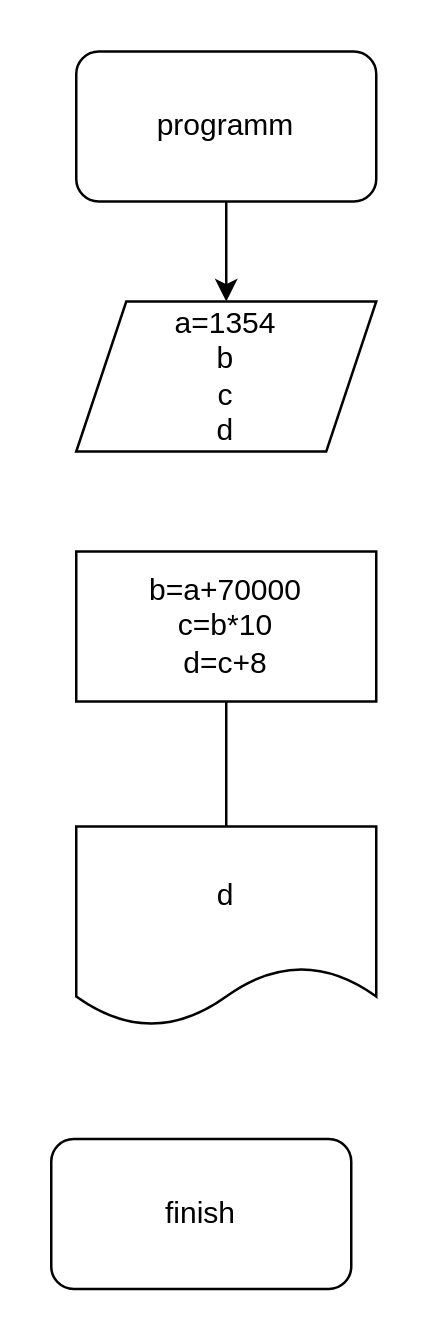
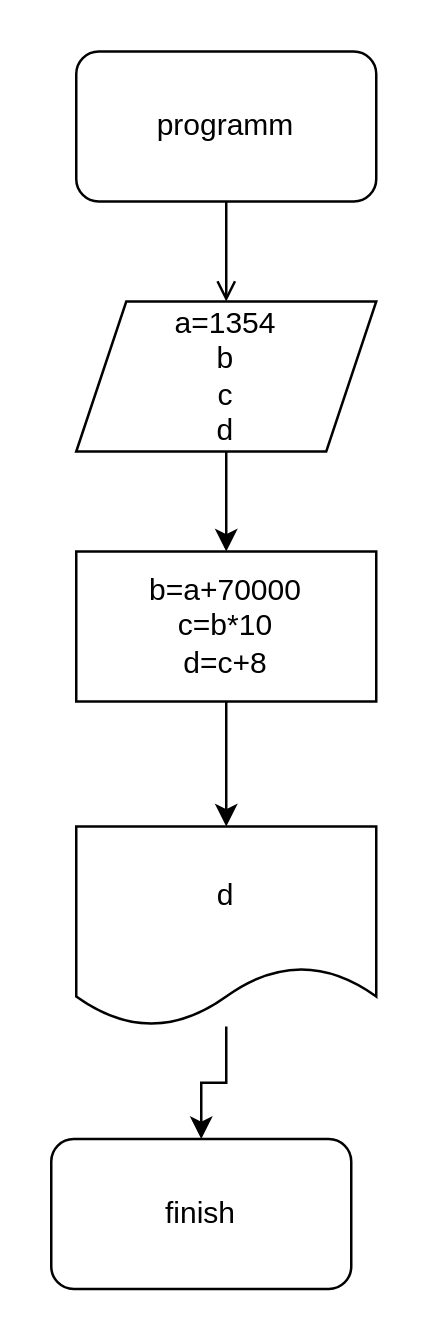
edge "programm" -> "a=1354 b c d": arrowhead classic -> open
edge "a=1354 b c d" -> "b=a+70000 c=b*10 d=c+8": added
edge "b=a+70000 c=b*10 d=c+8" -- "d": arrowhead none -> classic
edge "d" -> "finish": added
